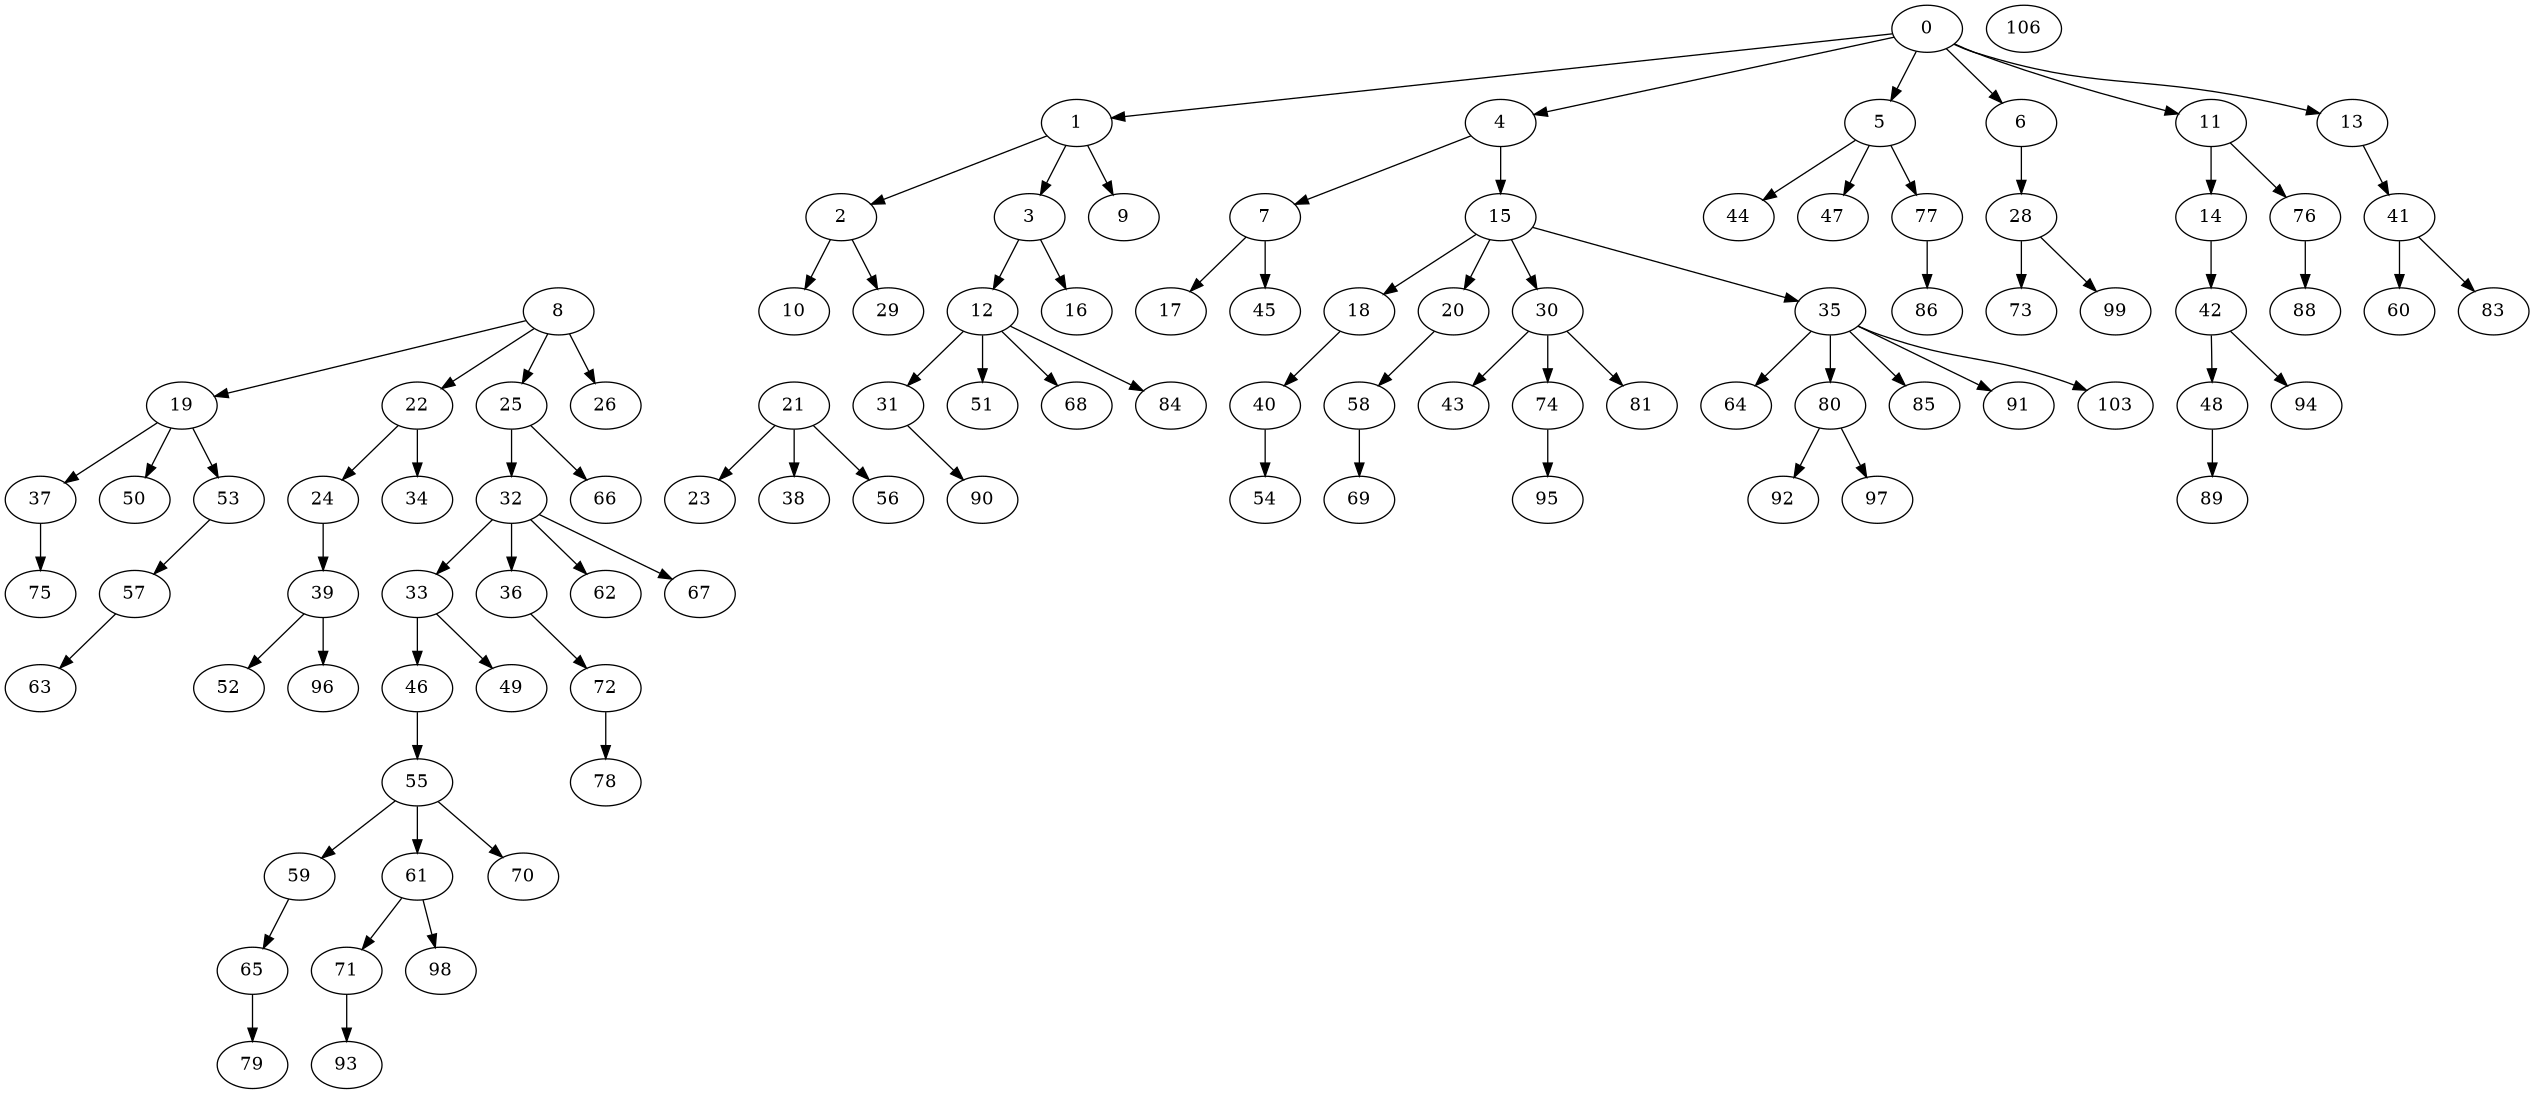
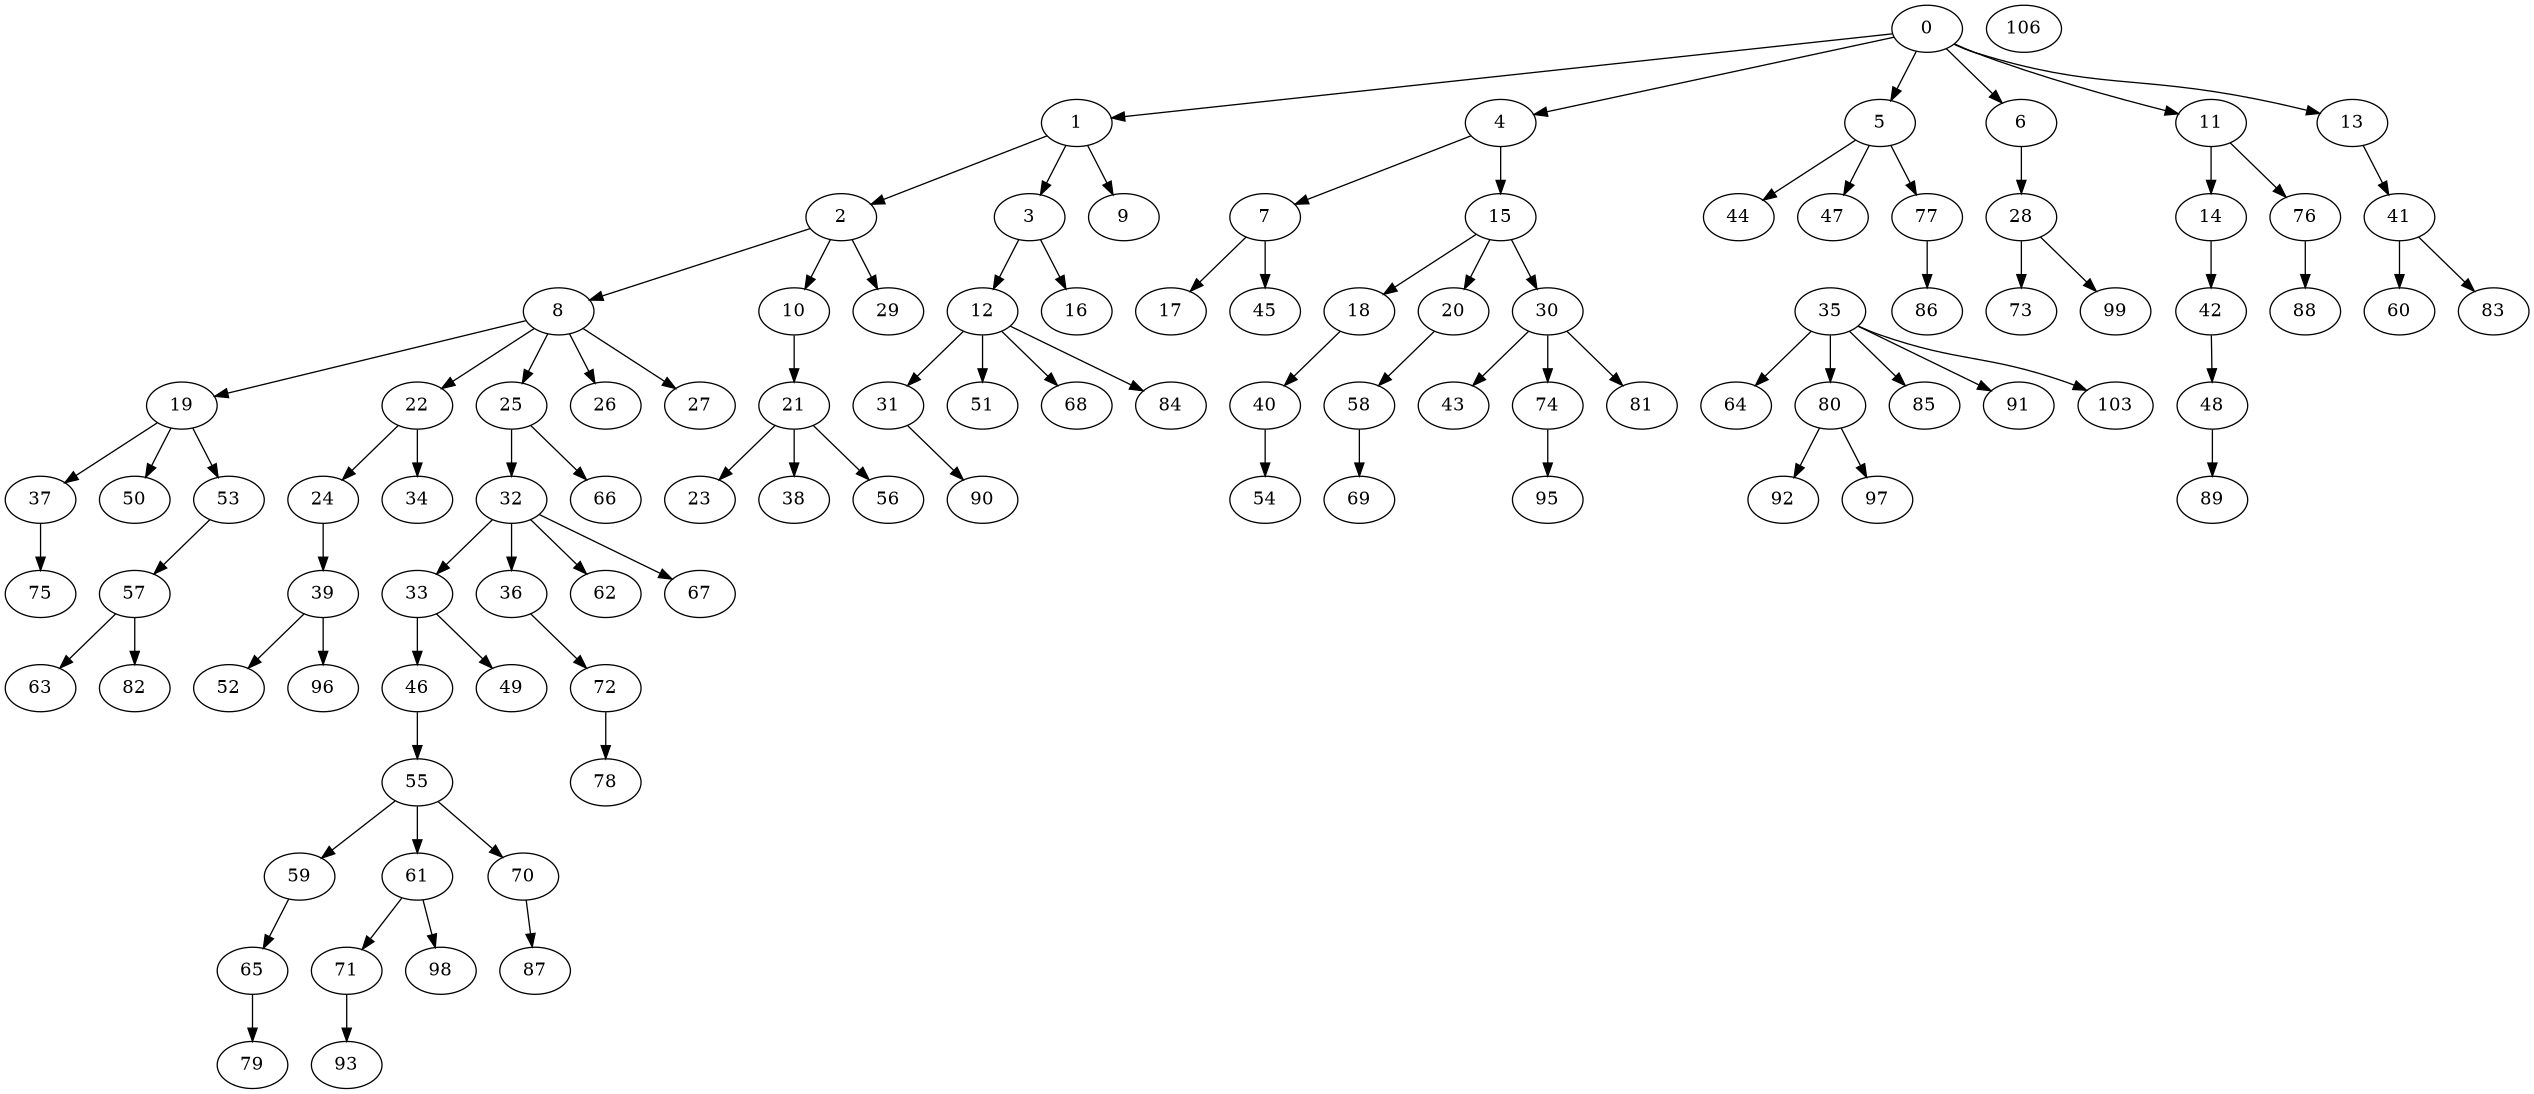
edge "2" -> "8": added
edge "15" -> "35": removed
edge "10" -> "21": added
node "27": added
node "94": removed
node "82": added
node "87": added
